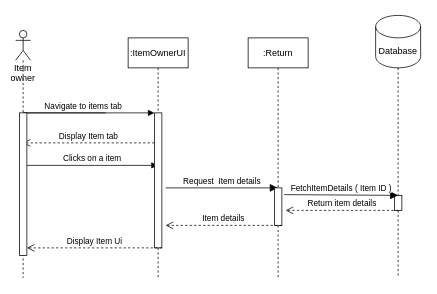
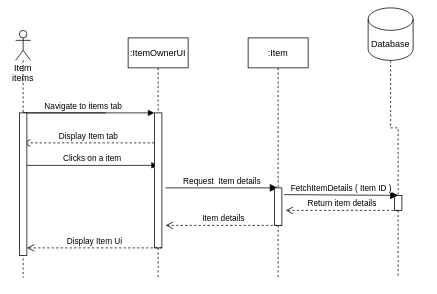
node "Database": moved (398, 42) -> (390, 34)
node ":Return": label ":Return" -> ":Item"
node "Item owner": label "Item owner" -> "Item items"
